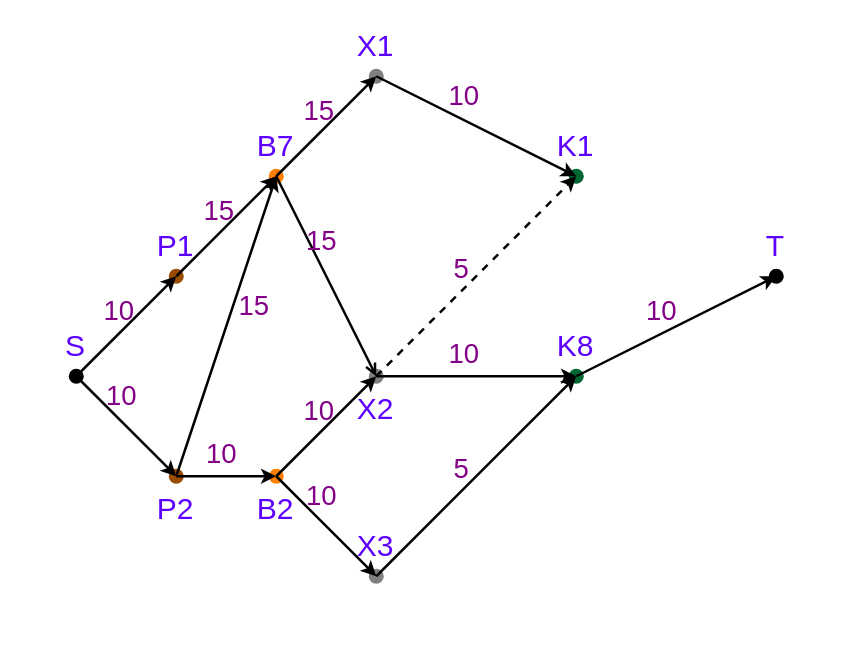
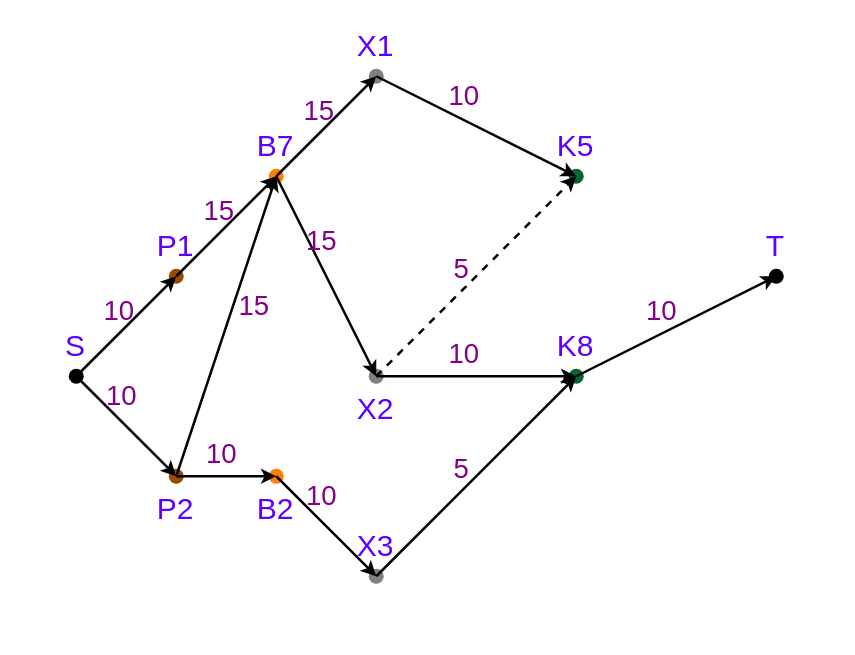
node "K1": label "K1" -> "K5"
edge "B7" -> "X2": arrowhead open -> classic
edge "B2" -> "X2": removed, label "10"
